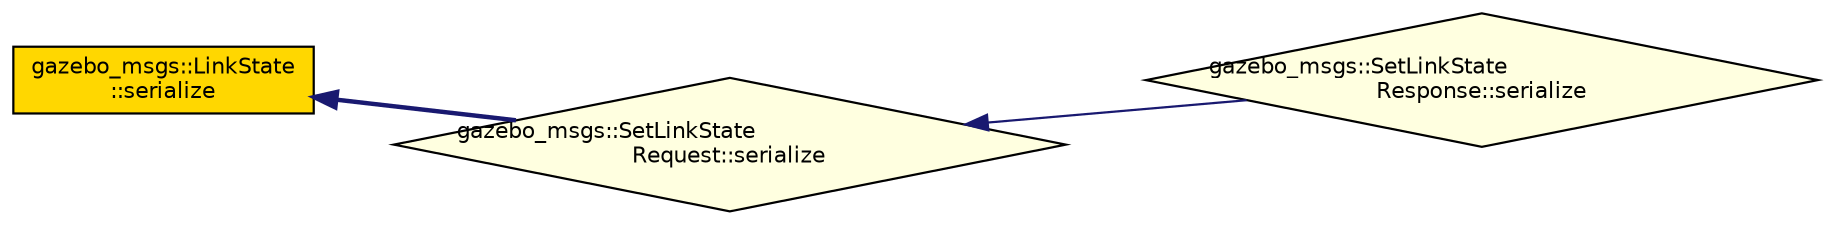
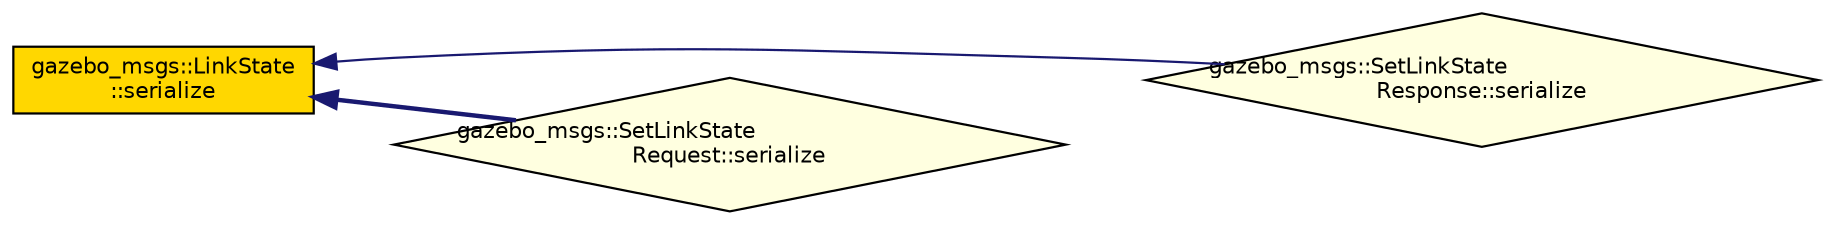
edge "gazebo_msgs::SetLinkState Response::serialize" -> "gazebo_msgs::SetLinkState Request::serialize": now "gazebo_msgs::SetLinkState Response::serialize" -> "gazebo_msgs::LinkState ::serialize"
